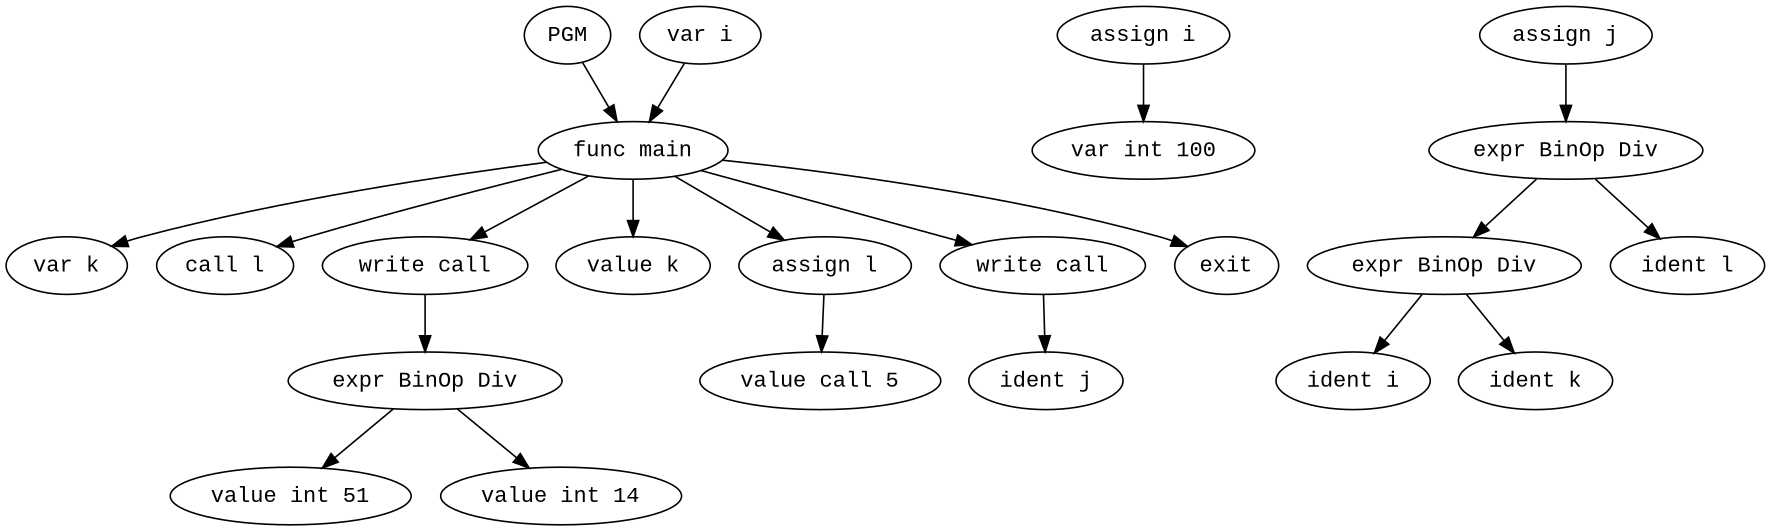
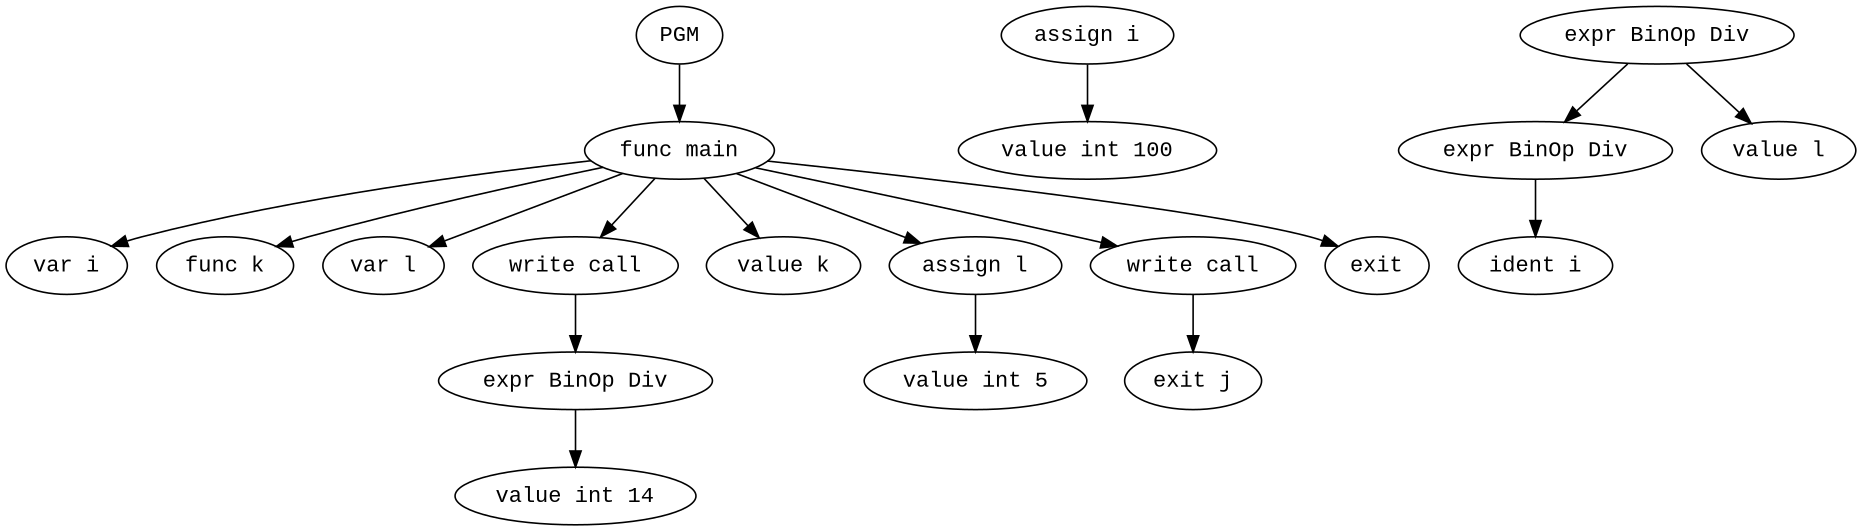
node "assign j": removed
edge "var i" -> "func main": reversed
node "var int 100": label "var int 100" -> "value int 100"
node "var k": label "var k" -> "func k"
node "call l": label "call l" -> "var l"
node "ident l": label "ident l" -> "value l"
node "value call 5": label "value call 5" -> "value int 5"
node "ident j": label "ident j" -> "exit j"
node "ident k": removed
node "value int 51": removed
